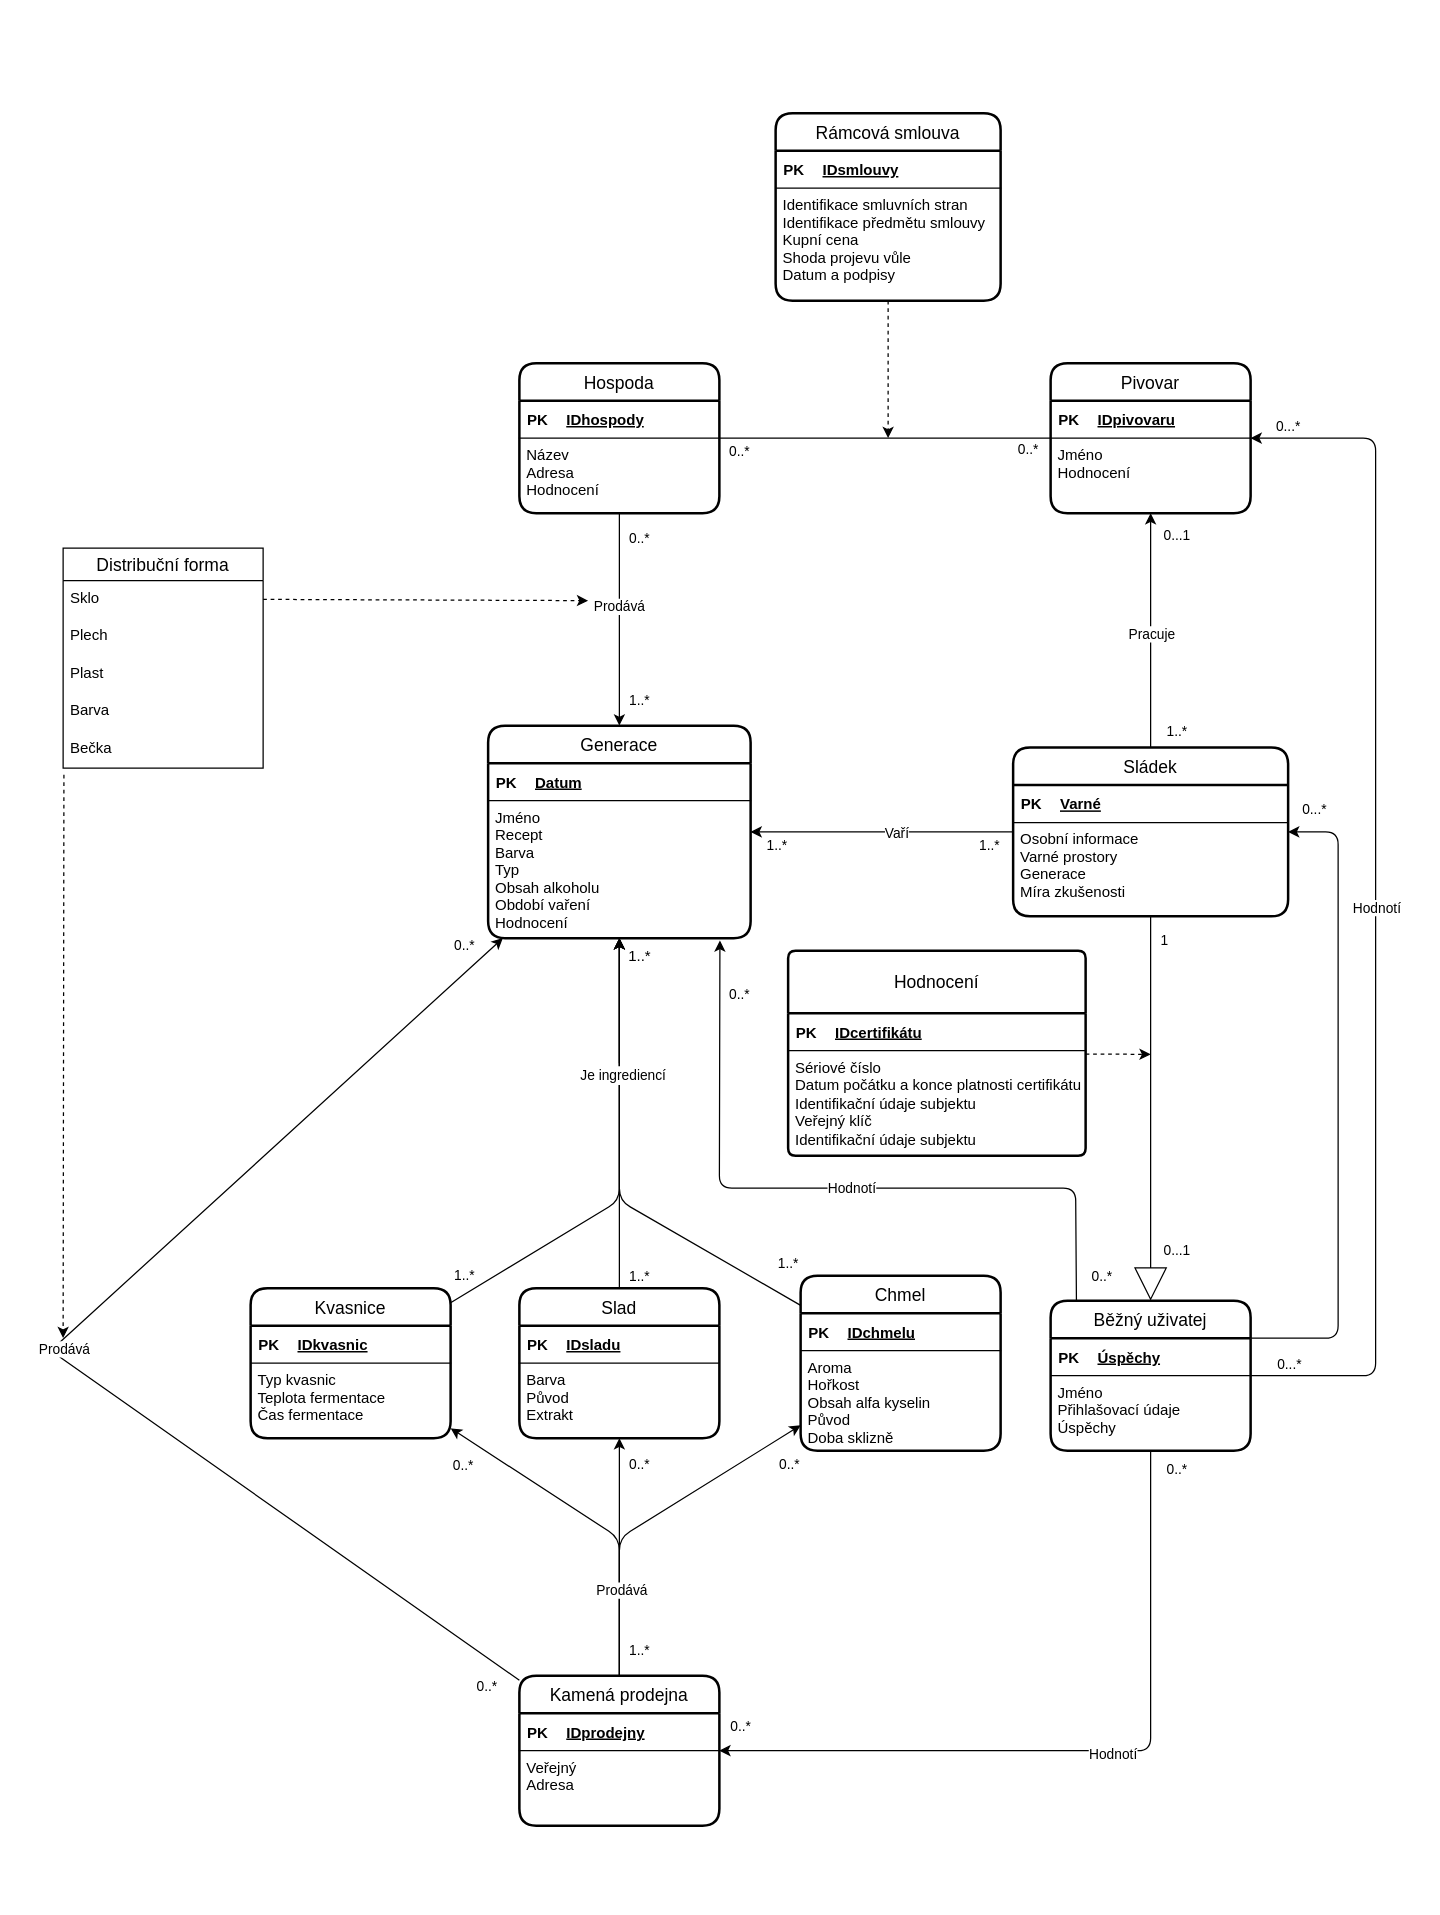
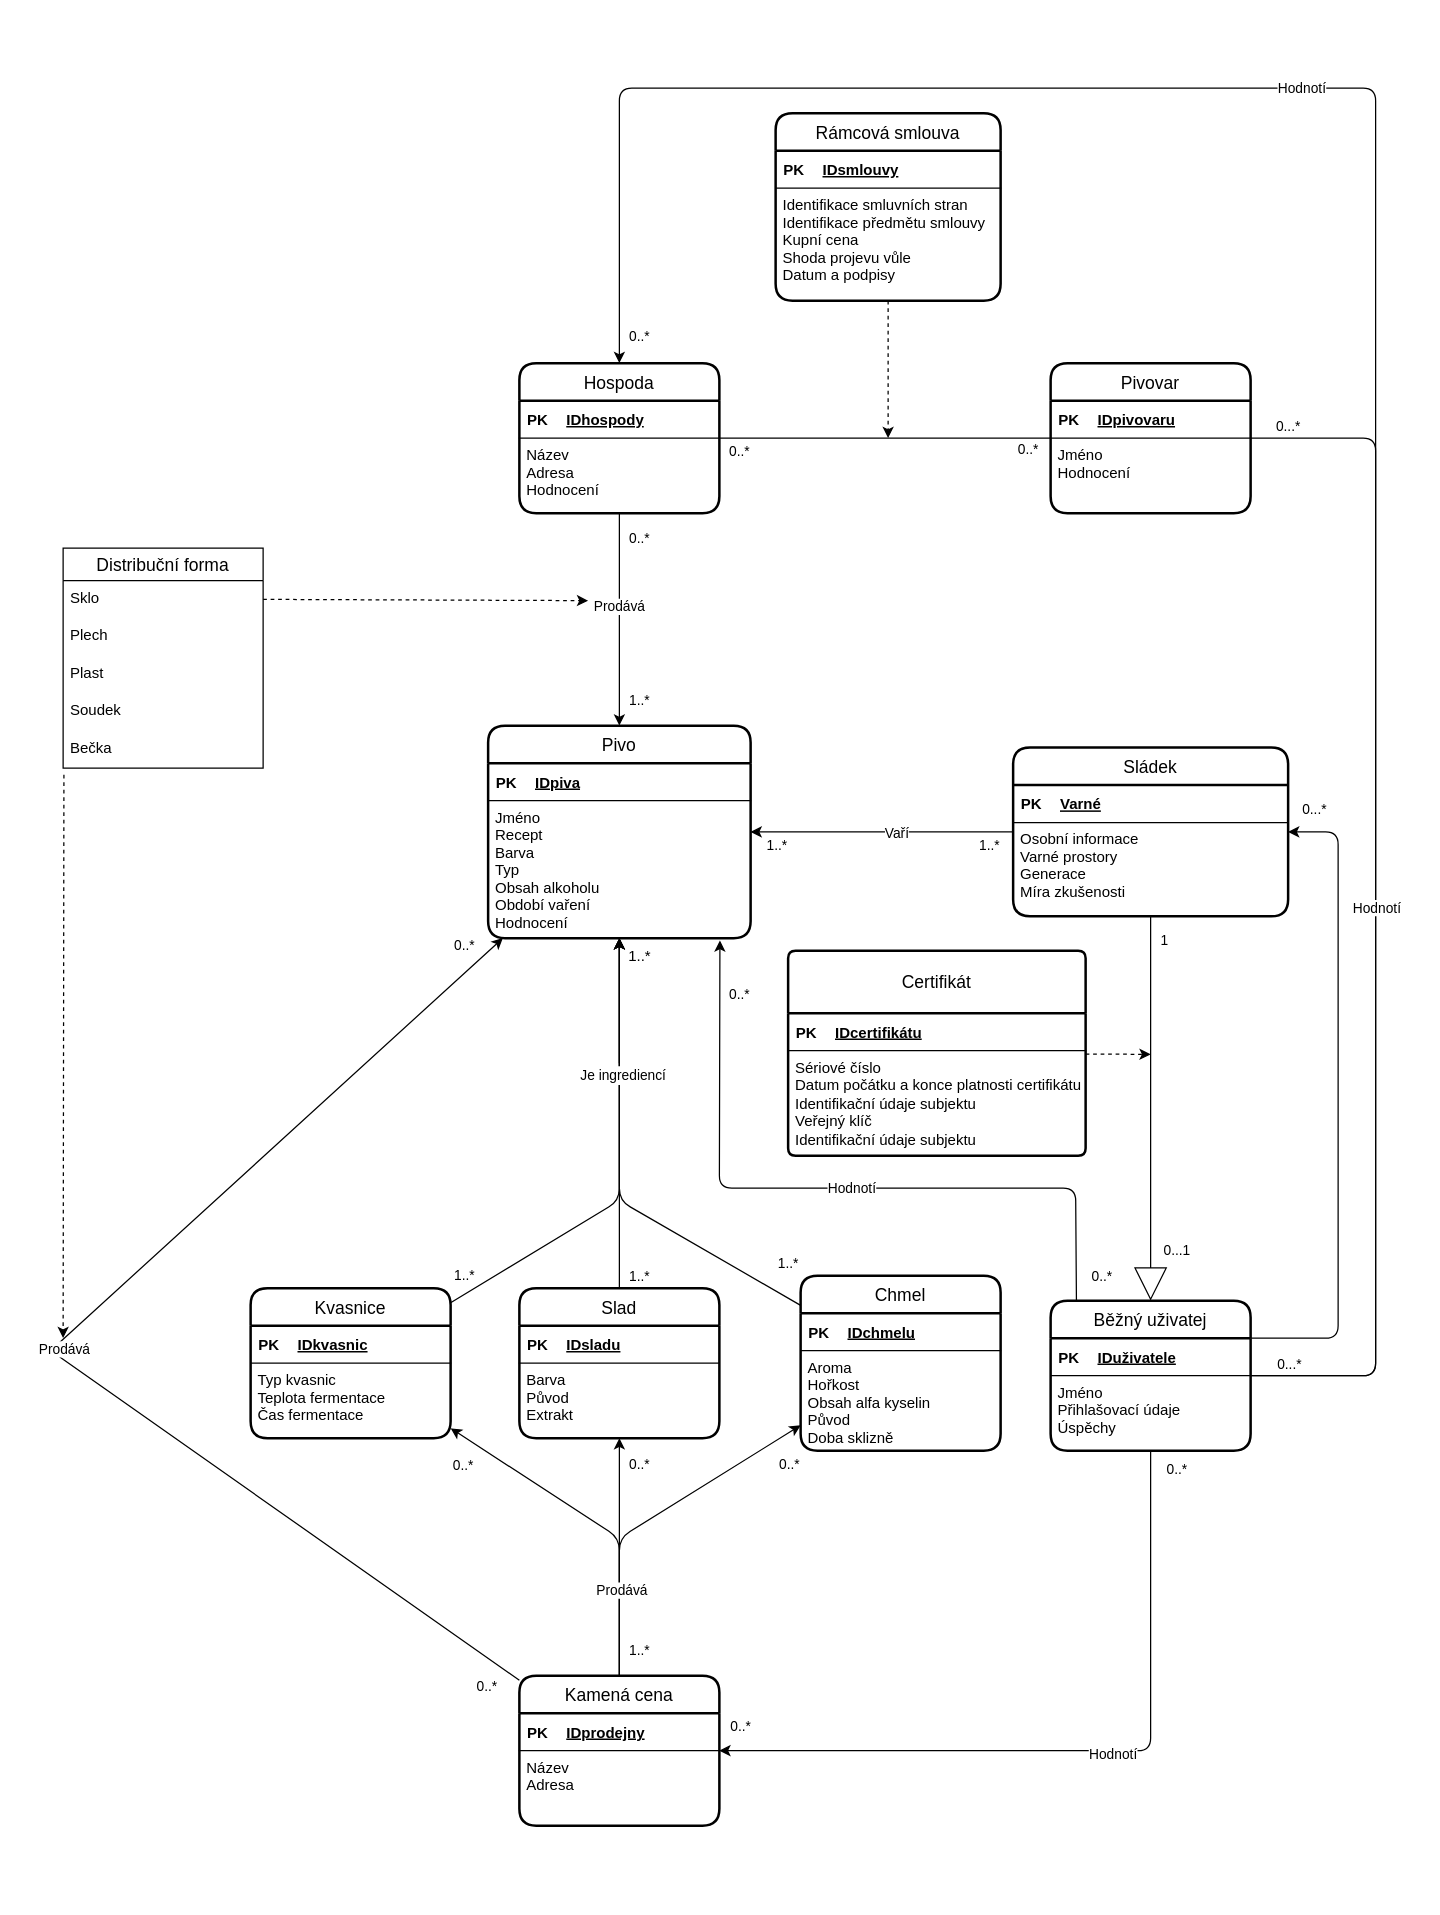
edge "Běžný uživatej" -> "Hospoda": added, labels "Hodnotí", "0..*"
edge "Běžný uživatej" -> "Pivovar": arrowhead classic -> none
edge "Sládek" -> "Pivovar": removed, labels "1..*", "Pracuje", "0...1"
node "Barva": label "Barva" -> "Soudek"
node "Generace": label "Generace" -> "Pivo"
node "Datum": label "Datum" -> "IDpiva"
node "Hodnocení": label "Hodnocení" -> "Certifikát"
node "Úspěchy": label "Úspěchy" -> "IDuživatele"
node "Kamená prodejna": label "Kamená prodejna" -> "Kamená cena"
node "Veřejný Adresa": label "Veřejný Adresa" -> "Název Adresa"
